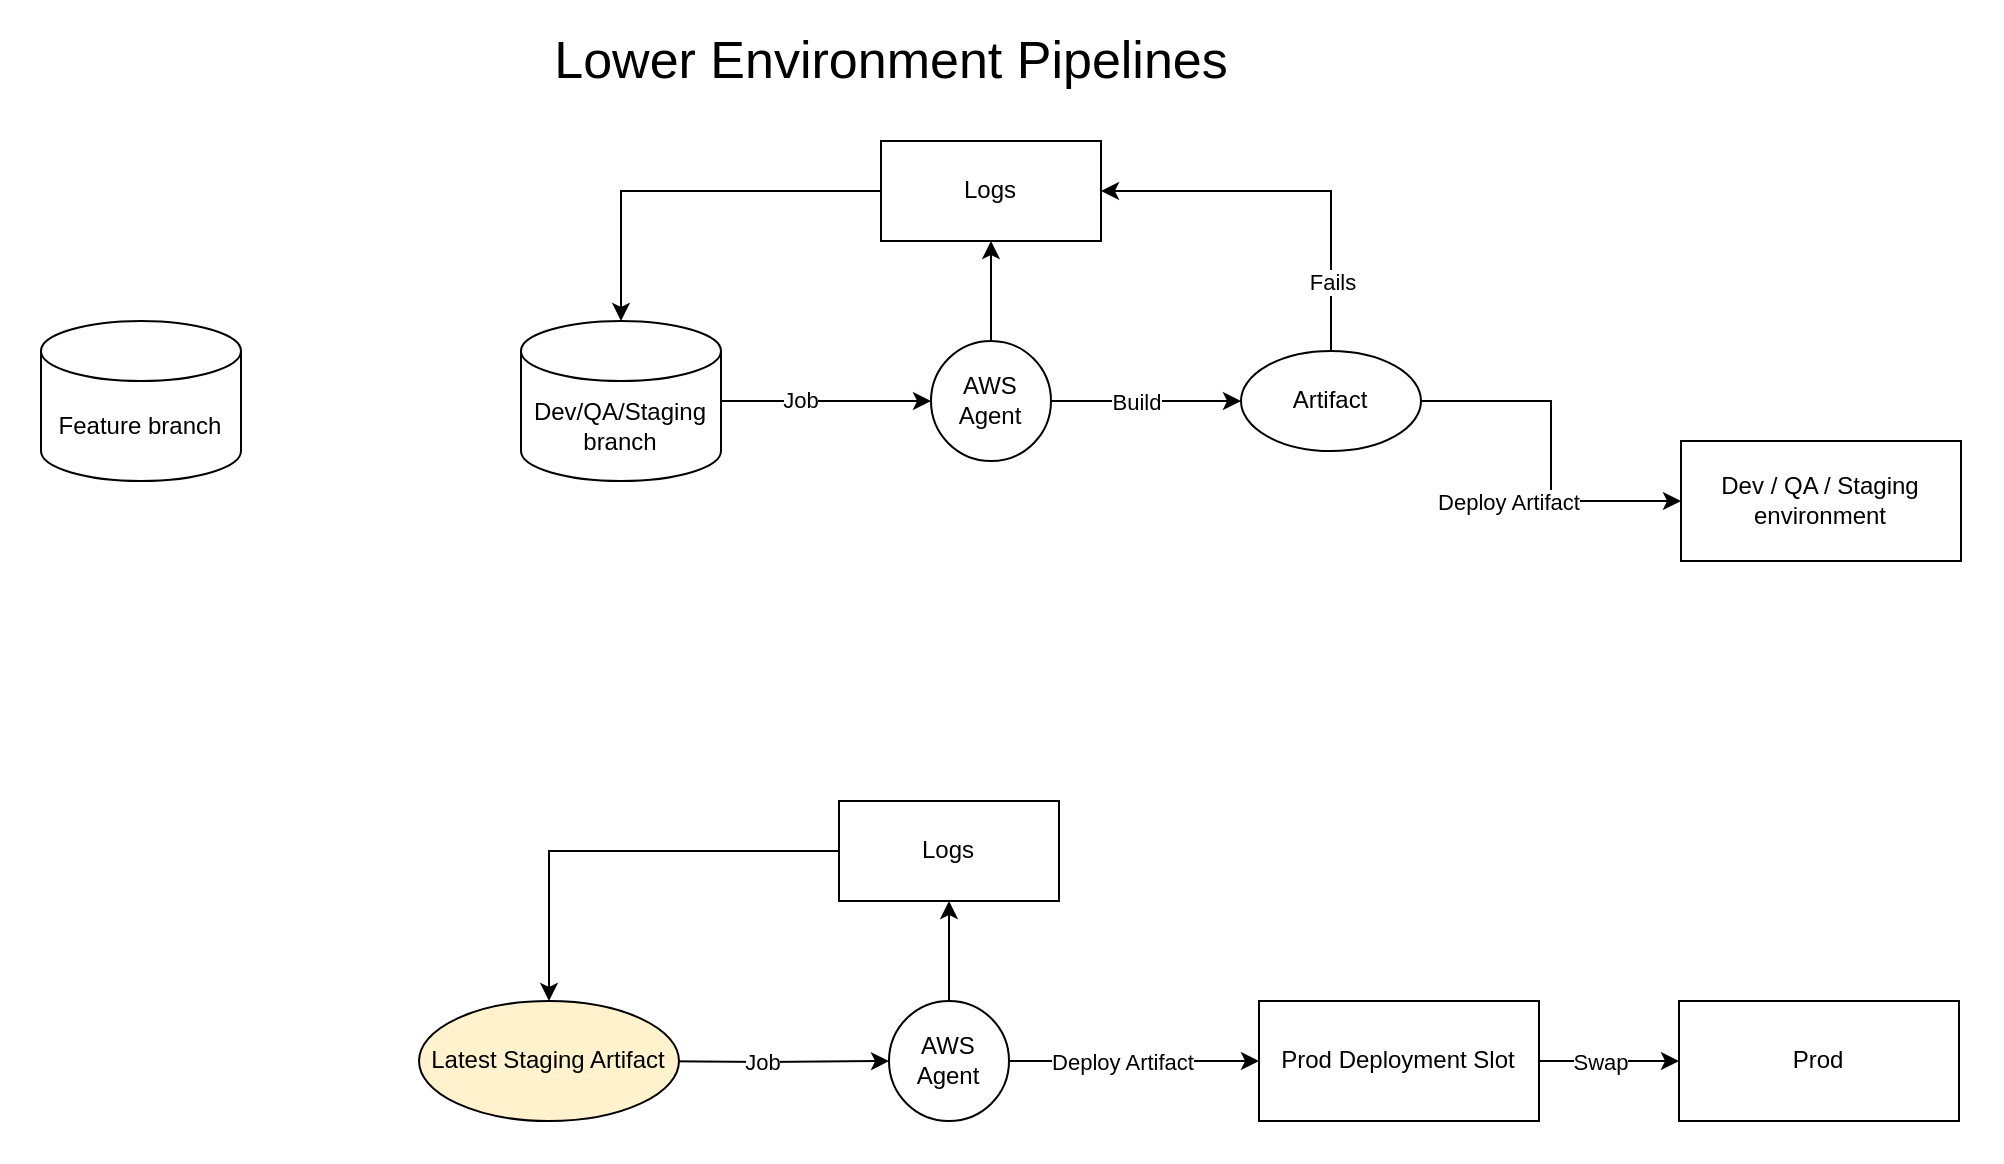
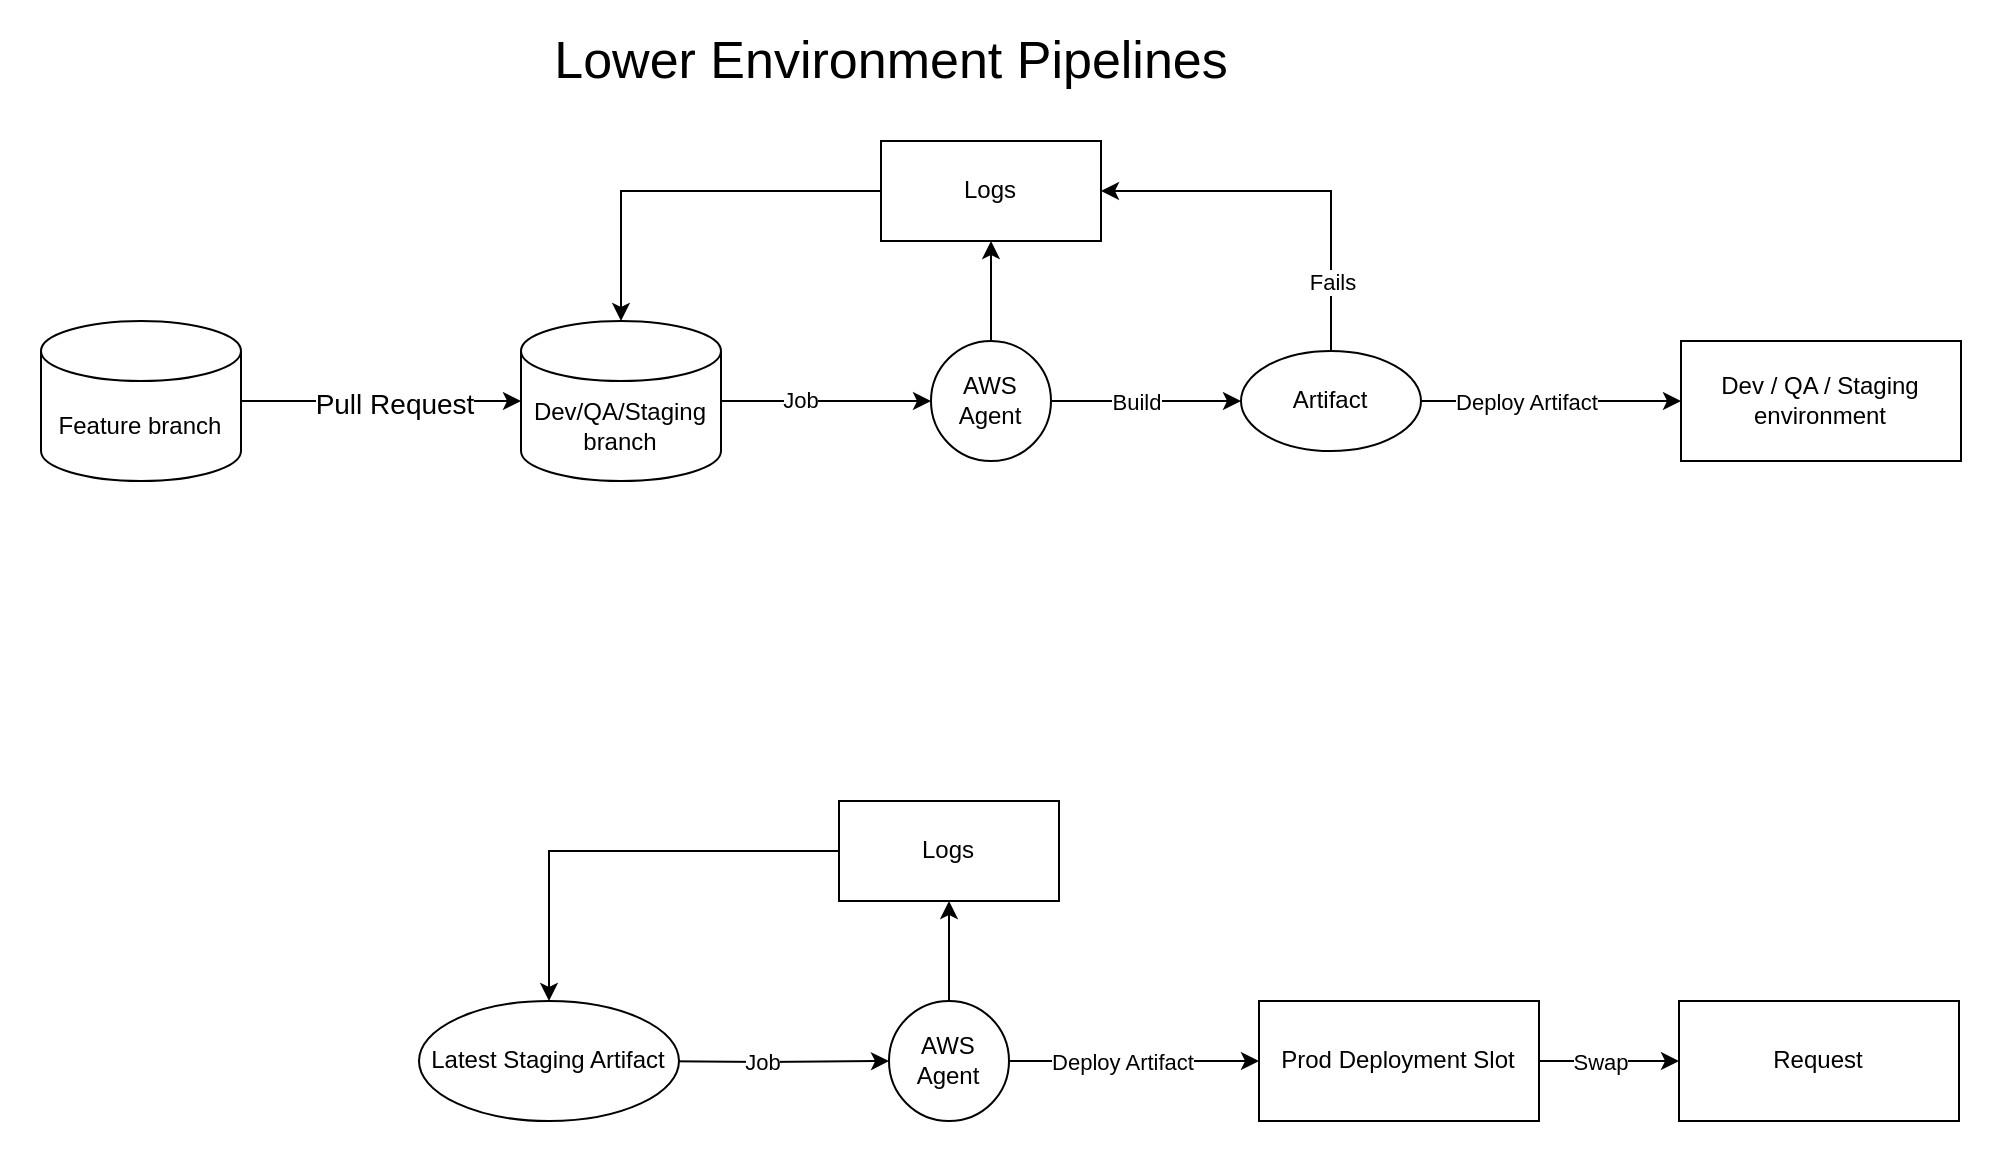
edge "Feature branch" -> "Dev/QA/Staging branch": added, label "Pull Request"
node "Dev / QA / Staging environment": moved (1821, 501) -> (1821, 401)
node "Latest Staging Artifact": fillcolor #fff2cc -> #ffffff
node "Prod": label "Prod" -> "Request"
